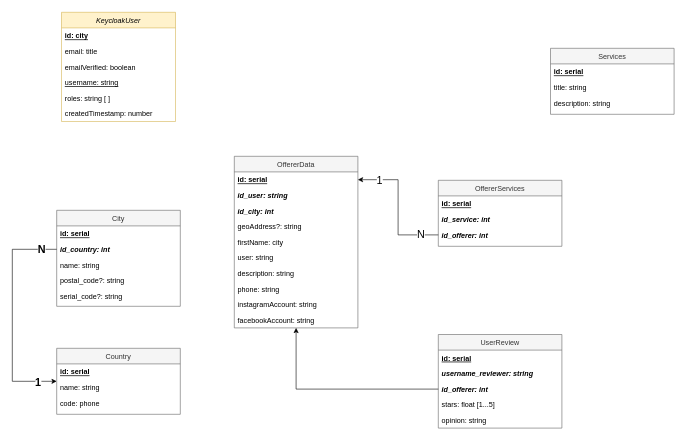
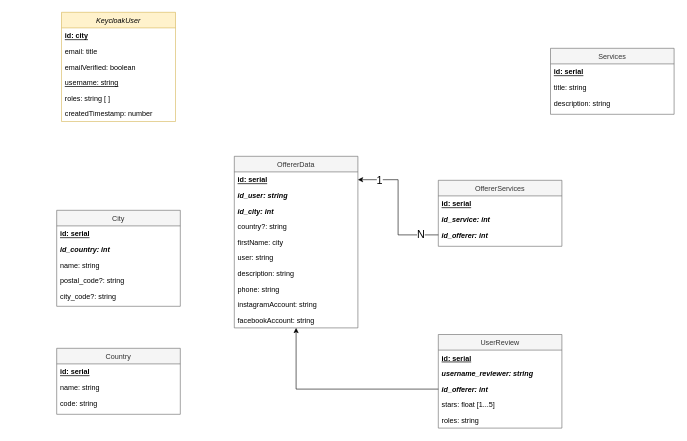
node "geoAddress?: string": label "geoAddress?: string" -> "country?: string"
edge "id_country: int" -> "Country": removed, labels "N", "1"
node "serial_code?: string": label "serial_code?: string" -> "city_code?: string"
node "code: phone": label "code: phone" -> "code: string"
node "opinion: string": label "opinion: string" -> "roles: string"
